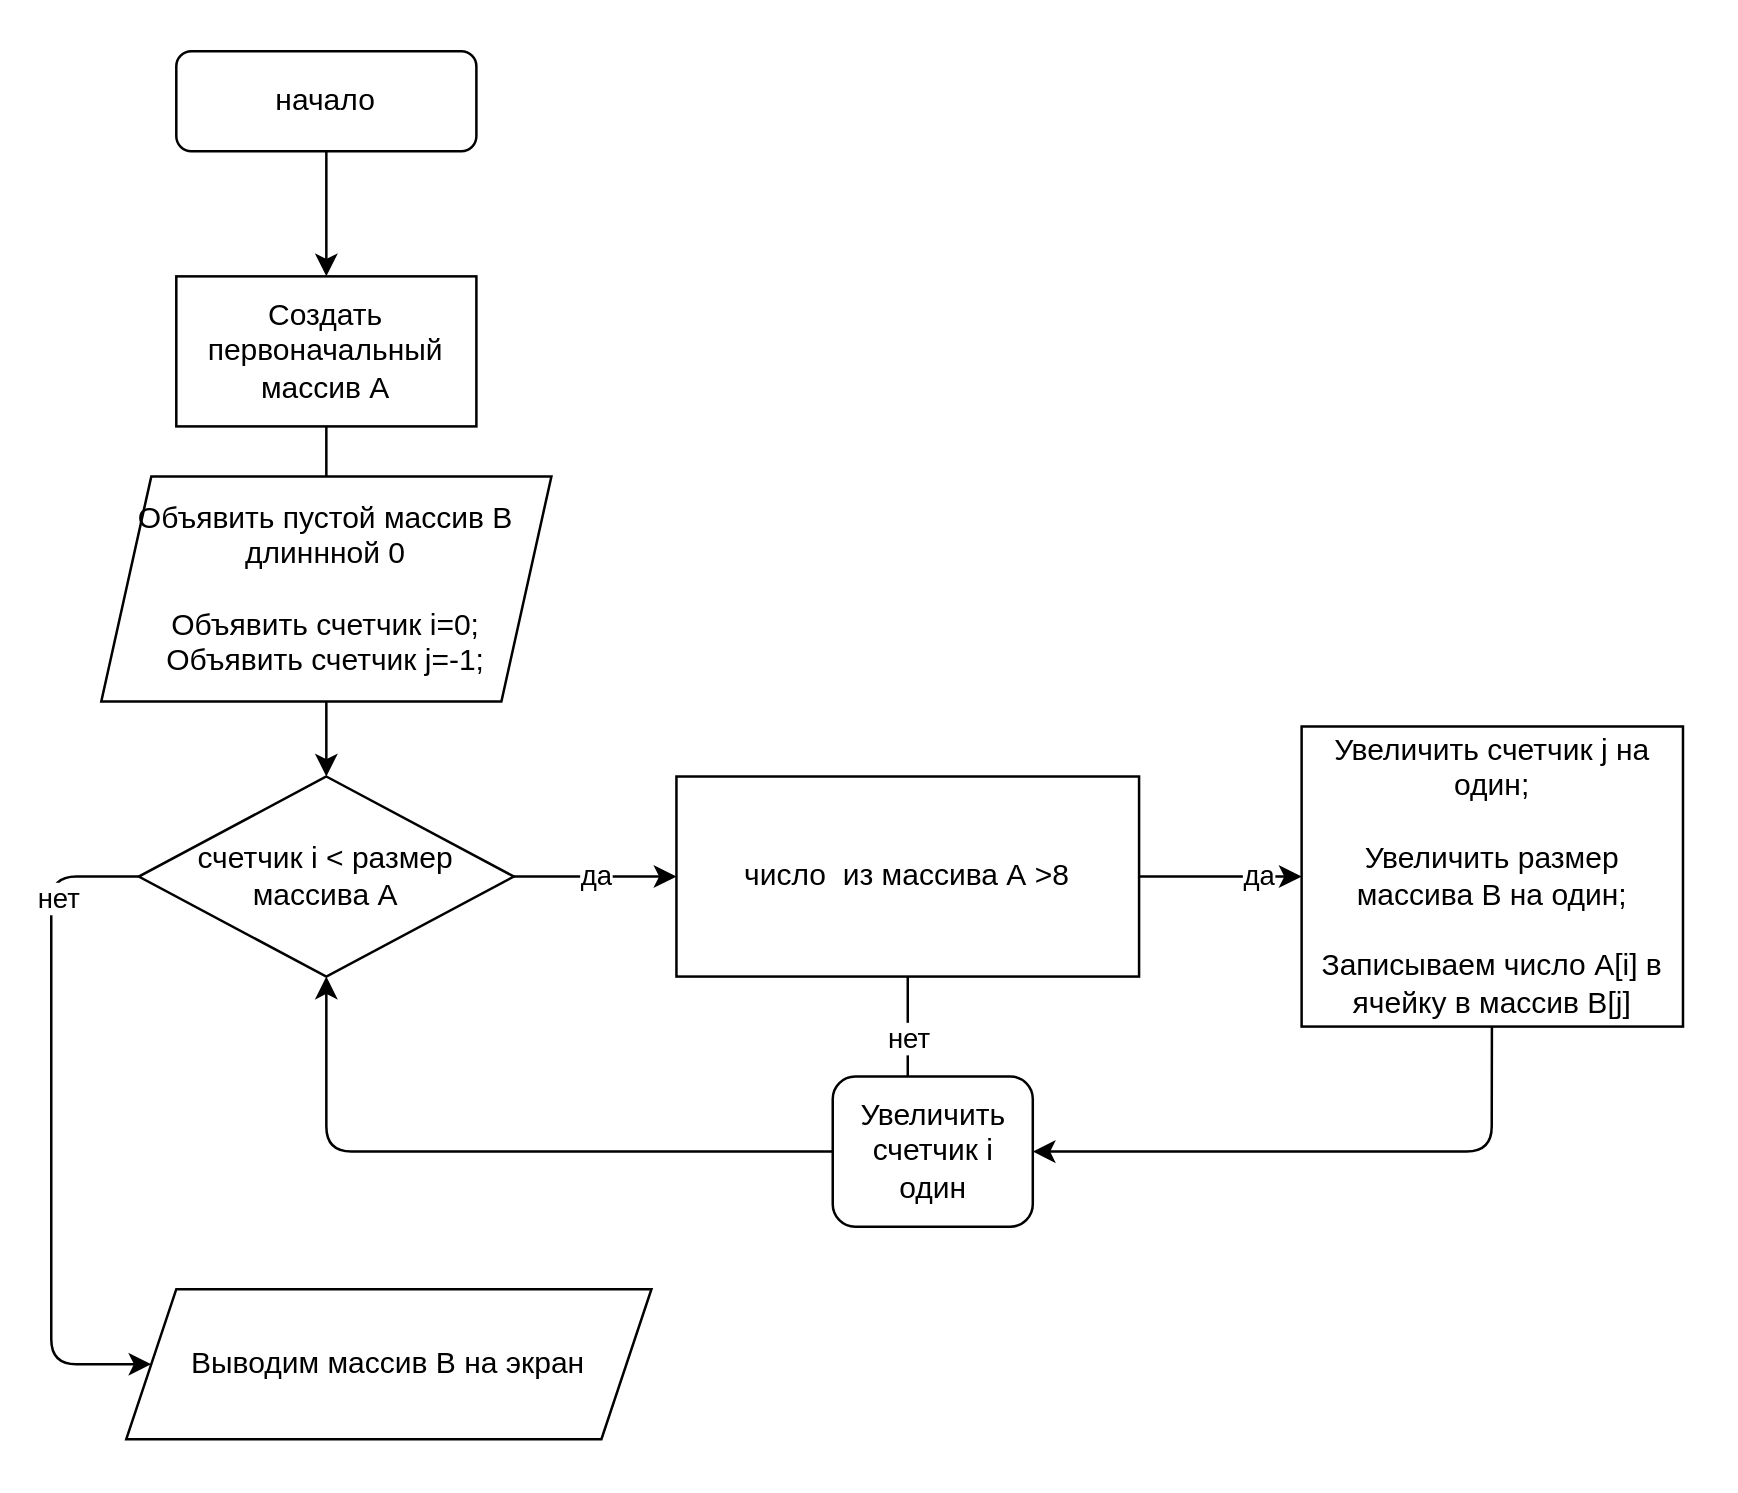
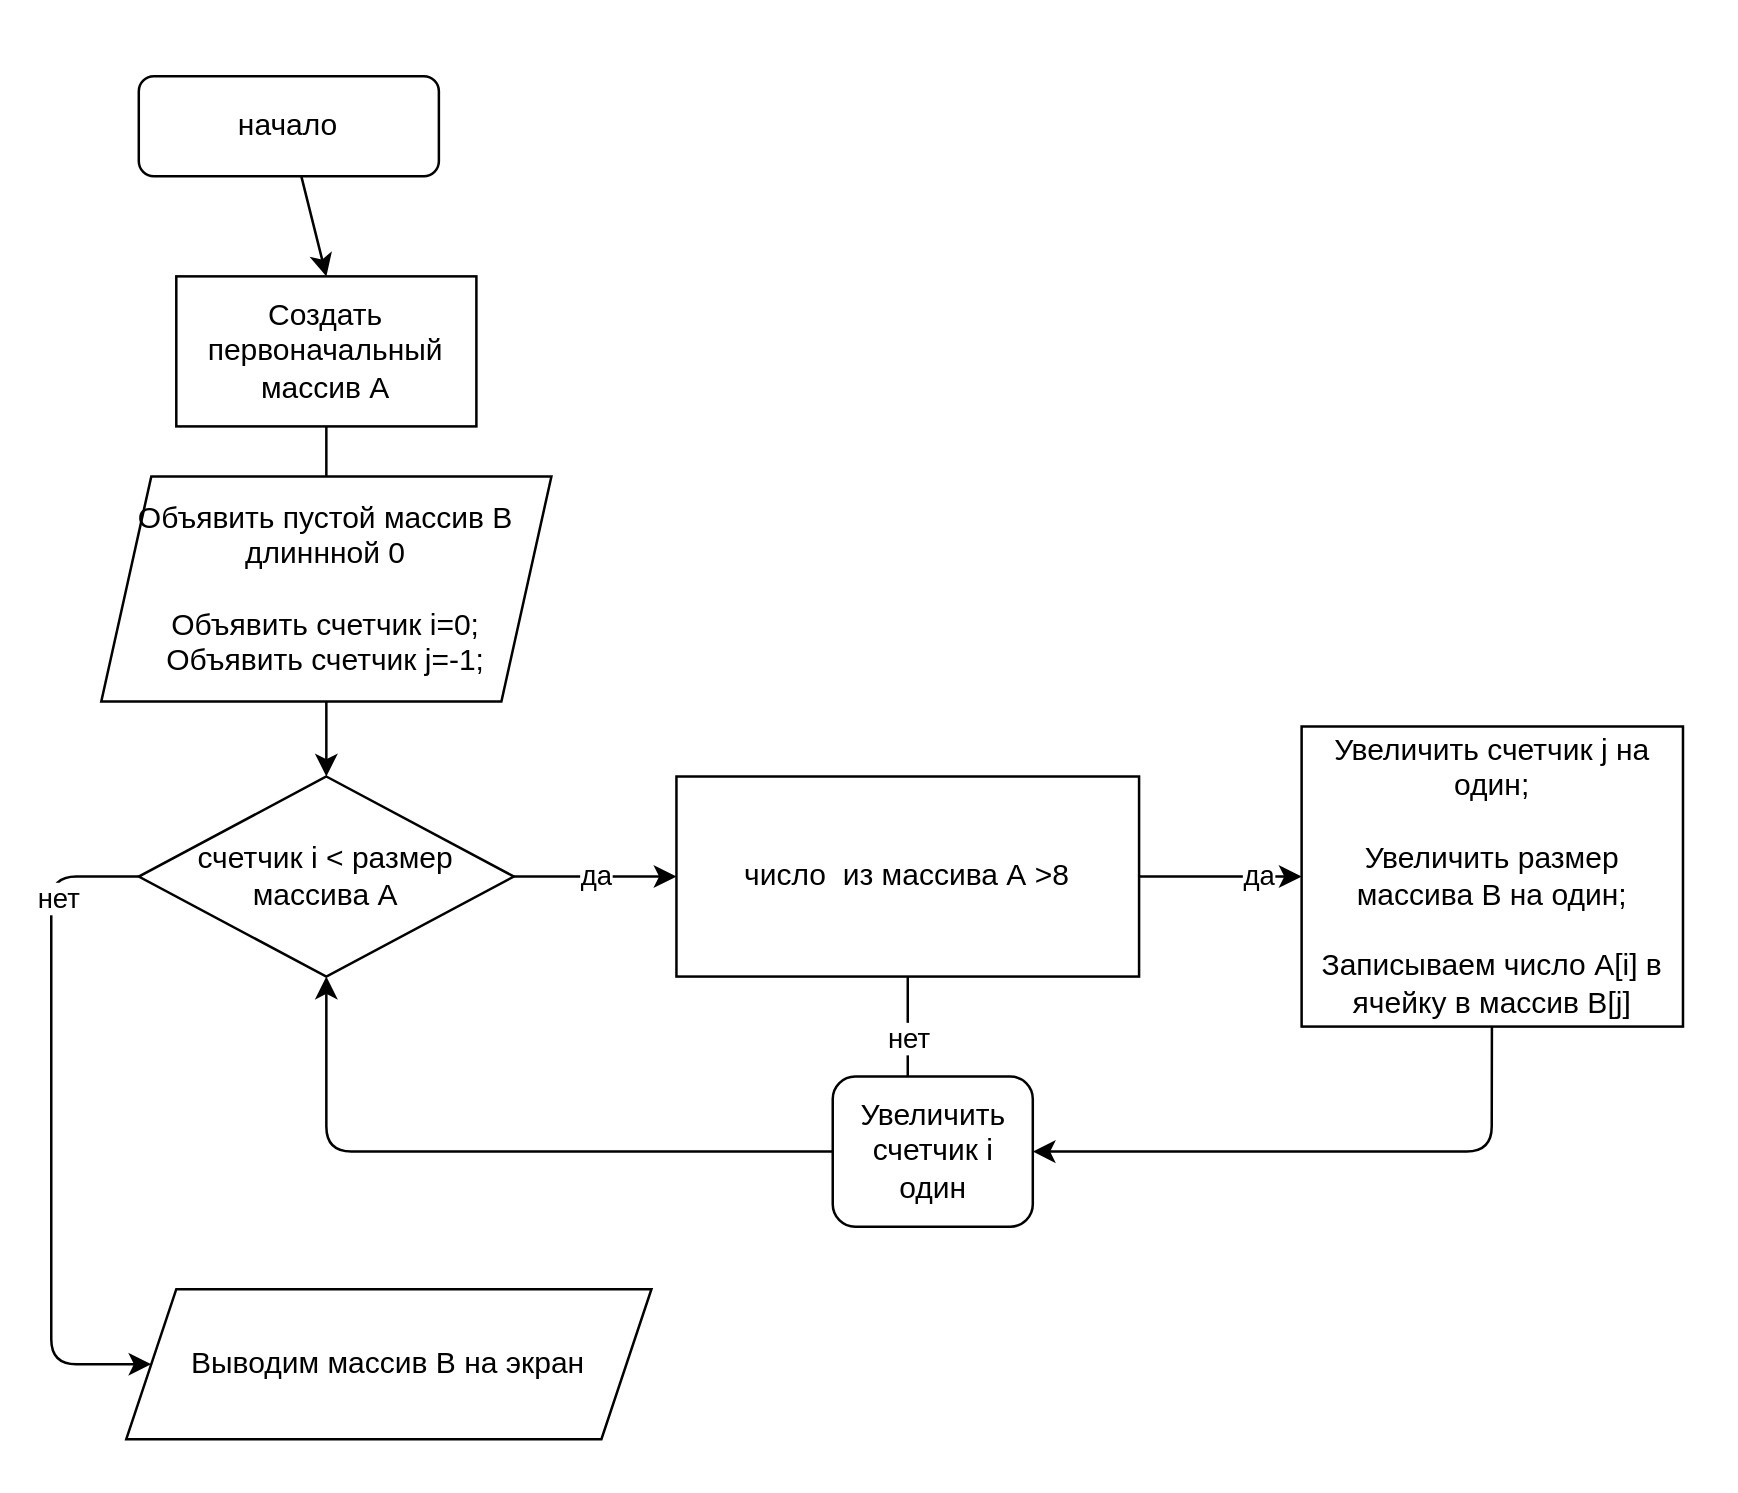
node "начало": moved (326, 101) -> (289, 126)
